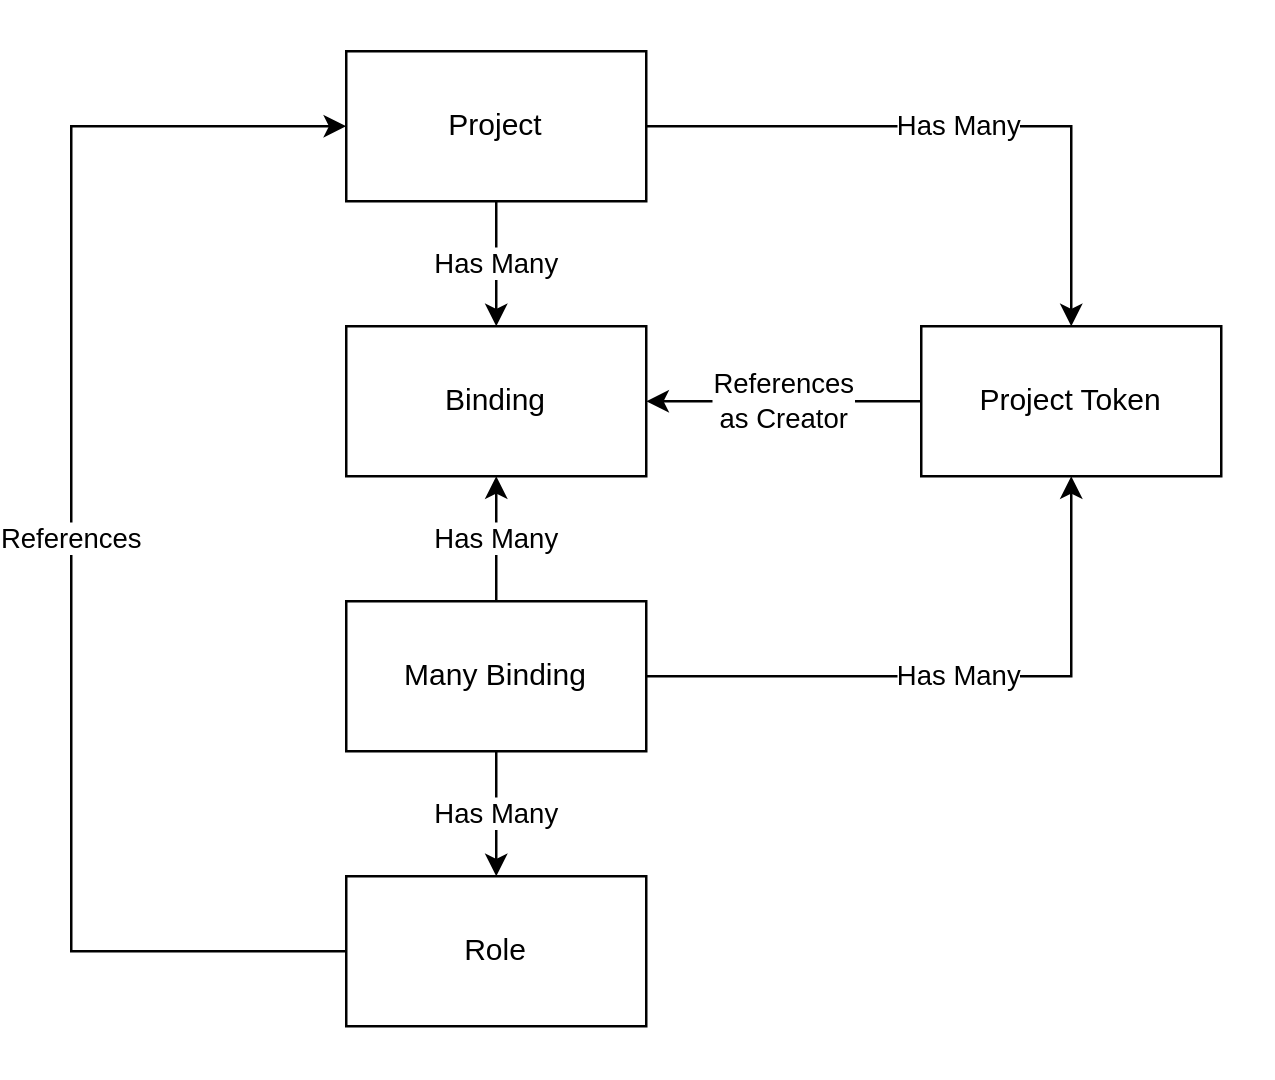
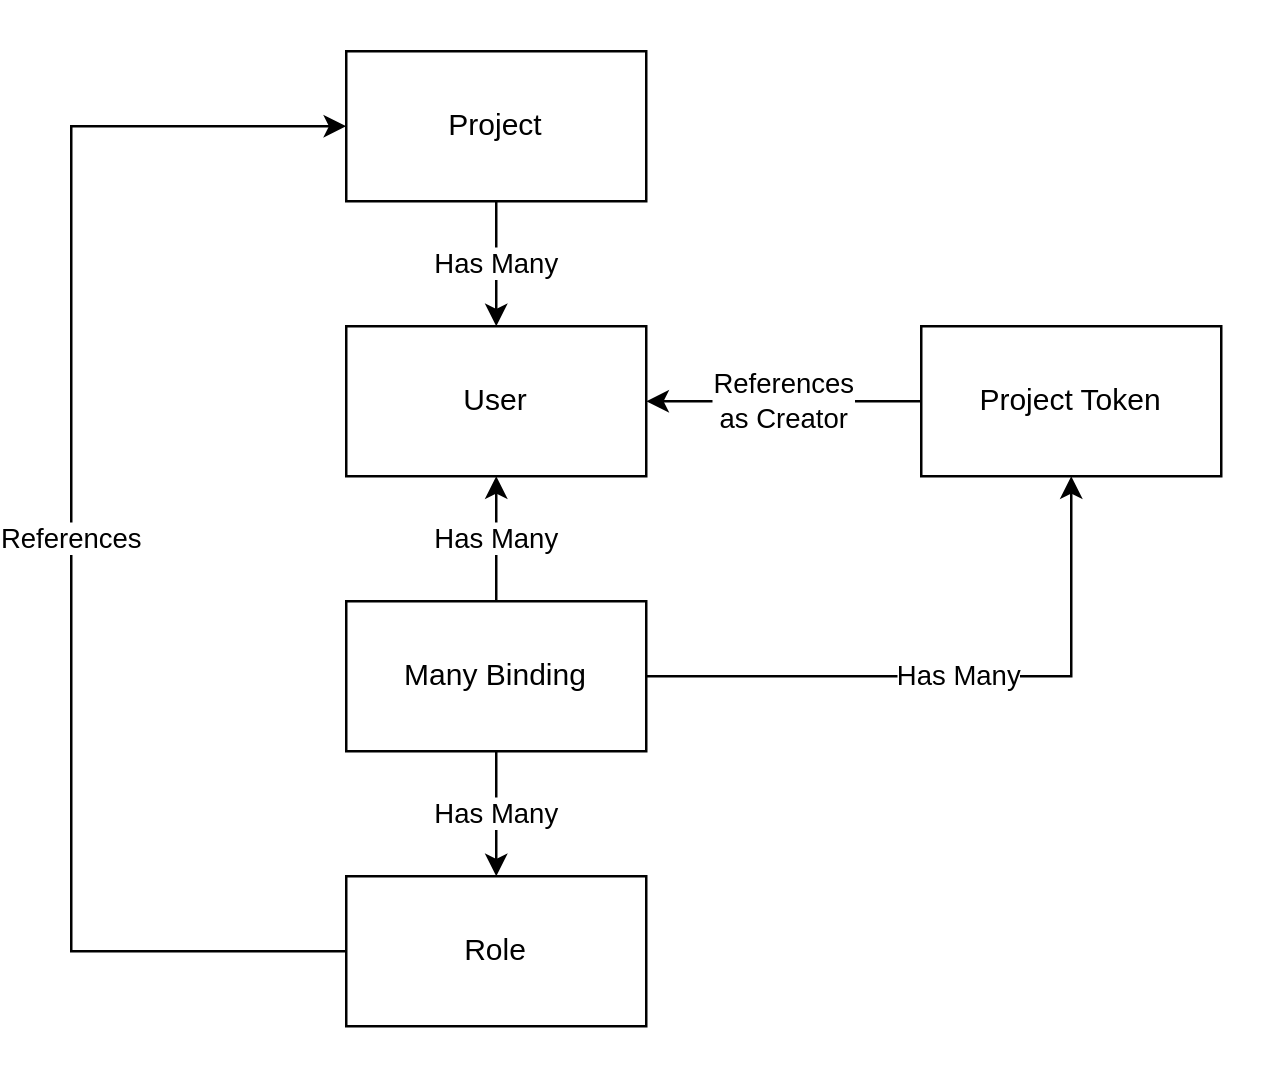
edge "Project" -> "Project Token": removed, label "Has Many"
node "Binding": label "Binding" -> "User"
